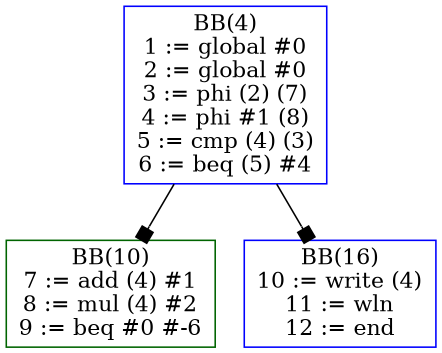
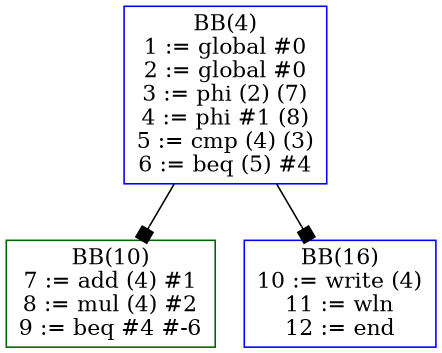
node "BB(10) 7 := add (4) #1 8 := mul (4) #2 9 := beq #0 #-6": label "BB(10) 7 := add (4) #1 8 := mul (4) #2 9 := beq #0 #-6" -> "BB(10) 7 := add (4) #1 8 := mul (4) #2 9 := beq #4 #-6"
